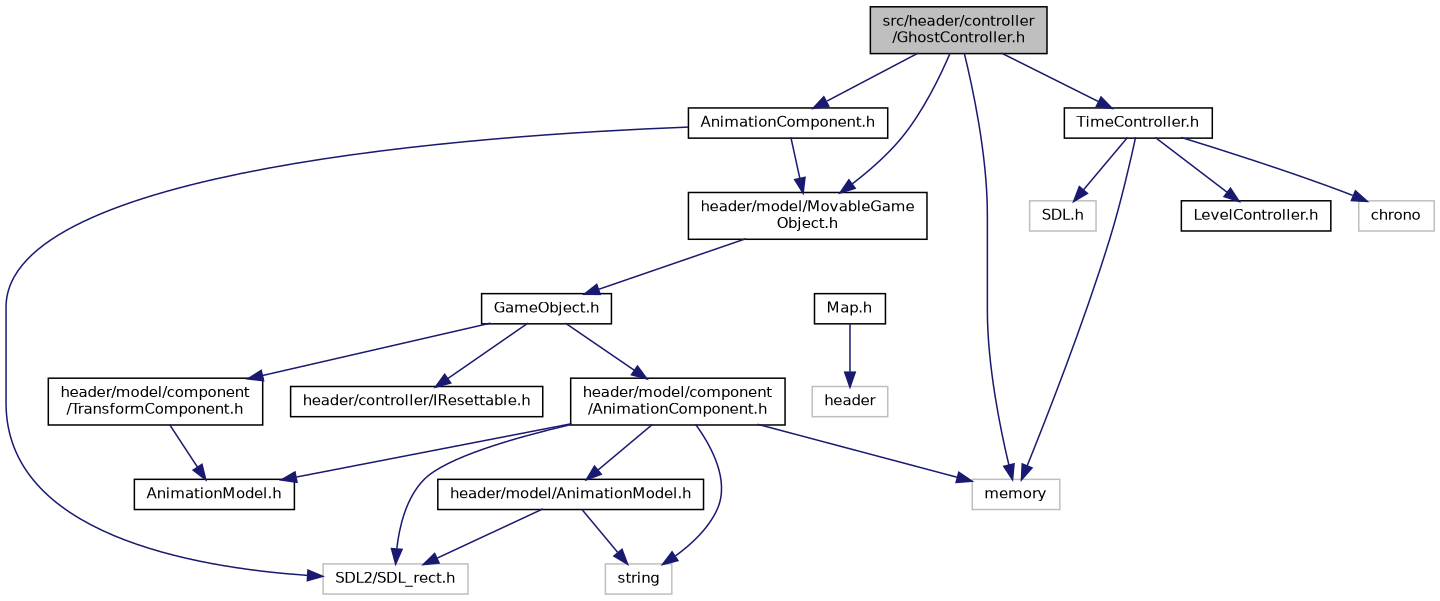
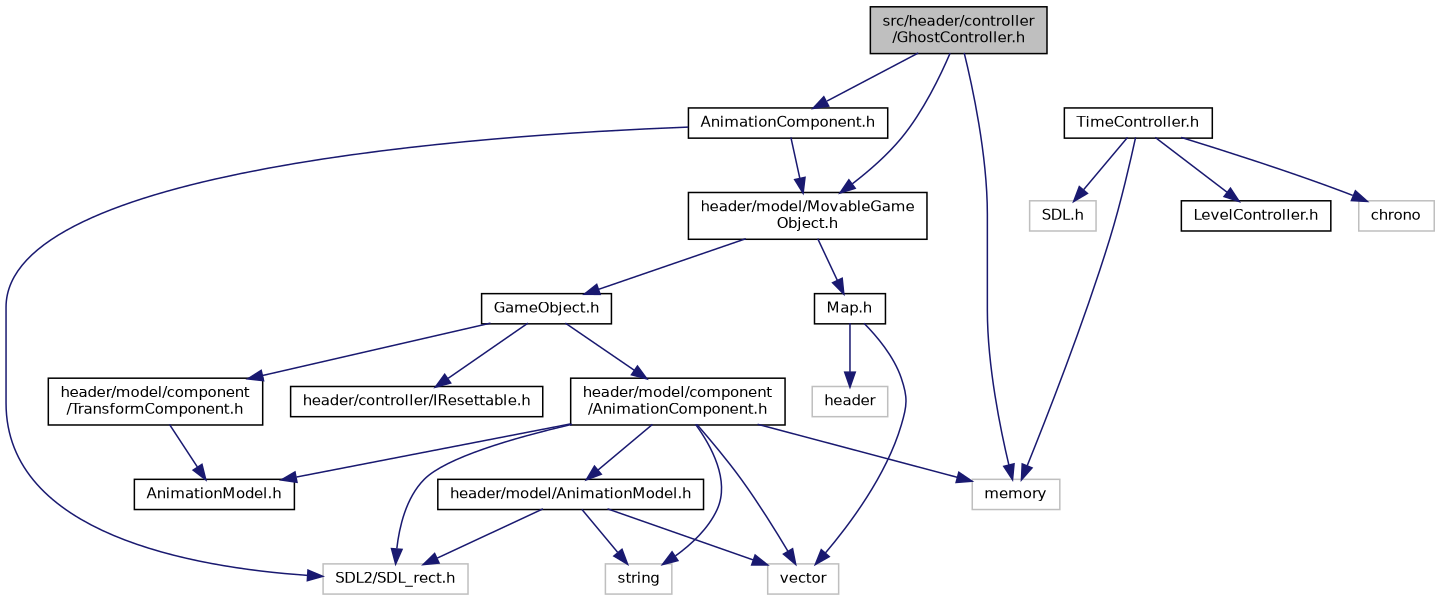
edge "src/header/controller /GhostController.h" -> "TimeController.h": removed
edge "header/model/MovableGame Object.h" -> "Map.h": added
node "vector": added
